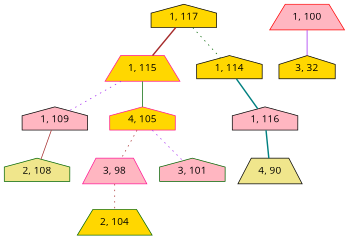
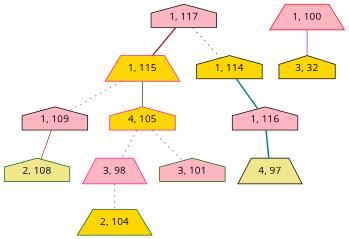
node "1, 117": fillcolor gold -> lightpink
node "4, 90": label "4, 90" -> "4, 97"
